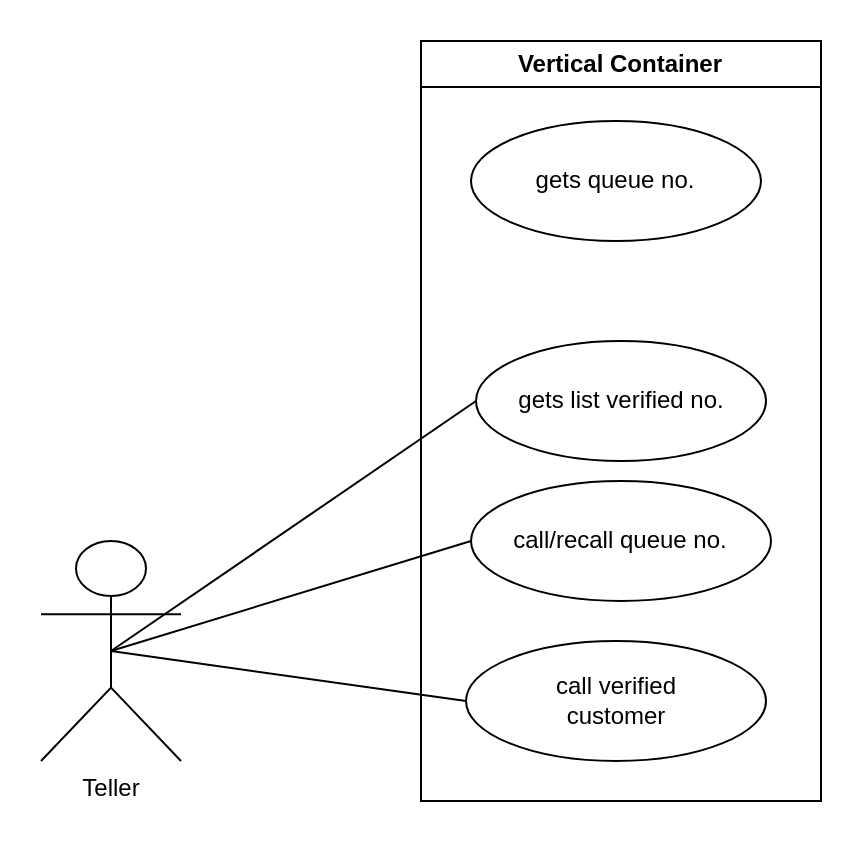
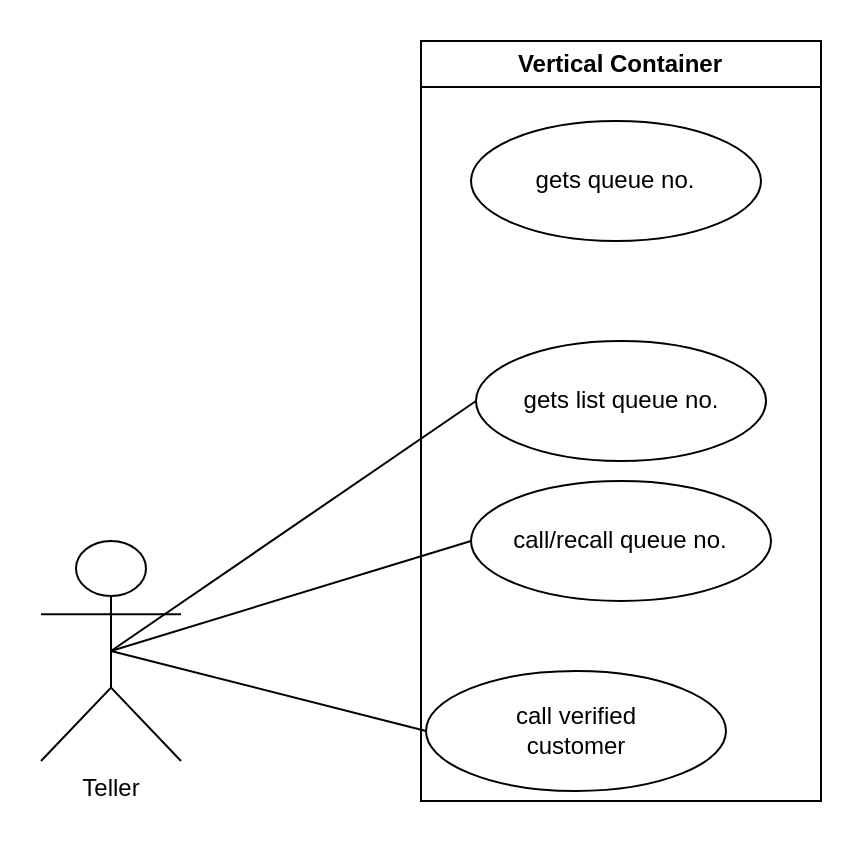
node "gets list verified no.": label "gets list verified no." -> "gets list queue no."
node "call verified customer": moved (616, 701) -> (576, 731)
